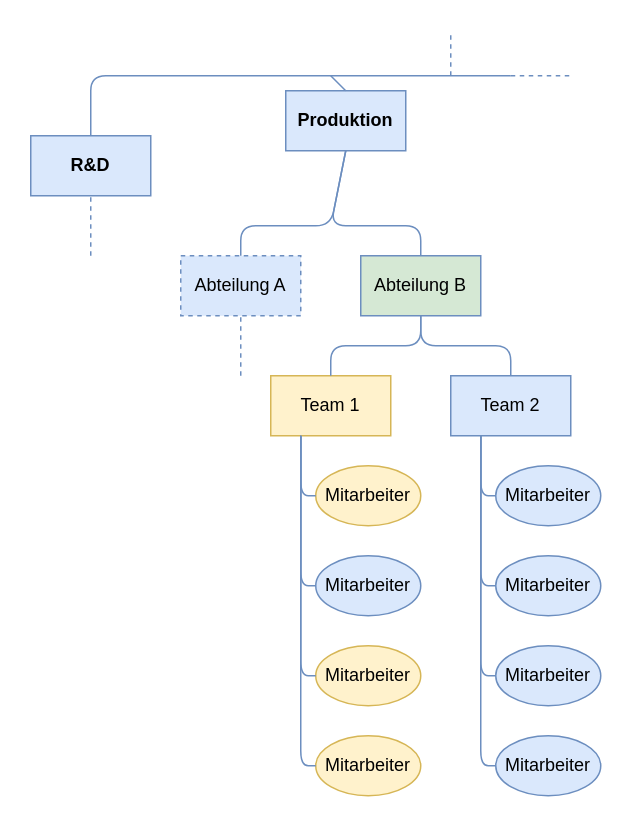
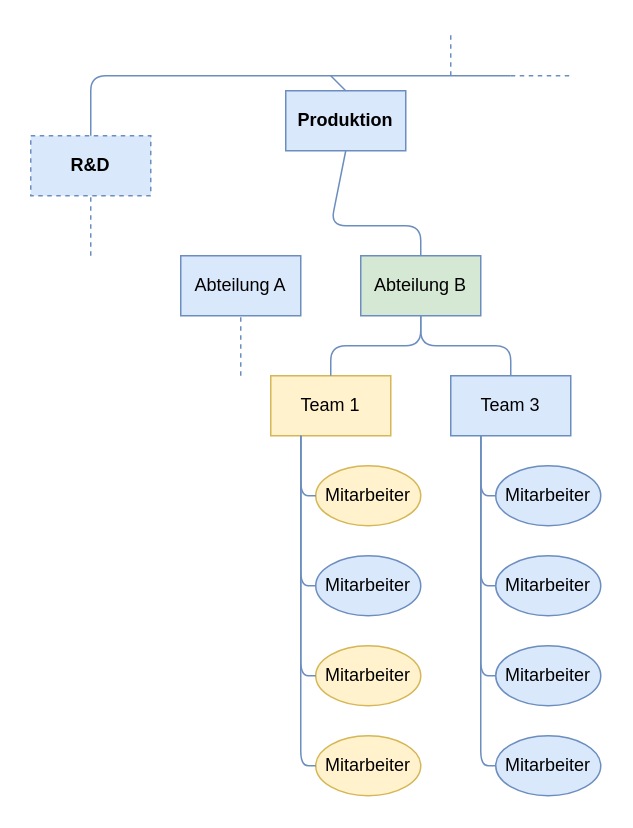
node "R&D": style solid -> dashed
edge "Produktion" -- "Abteilung A": removed
node "Abteilung A": style dashed -> solid
node "Team 2": label "Team 2" -> "Team 3"
